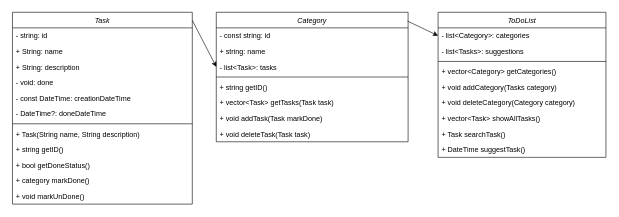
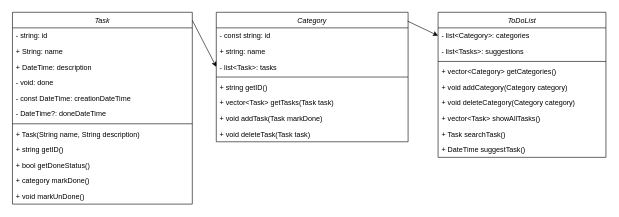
node "+ String: description": label "+ String: description" -> "+ DateTime: description"
node "+ void addCategory(Tasks category)": label "+ void addCategory(Tasks category)" -> "+ void addCategory(Category category)"
